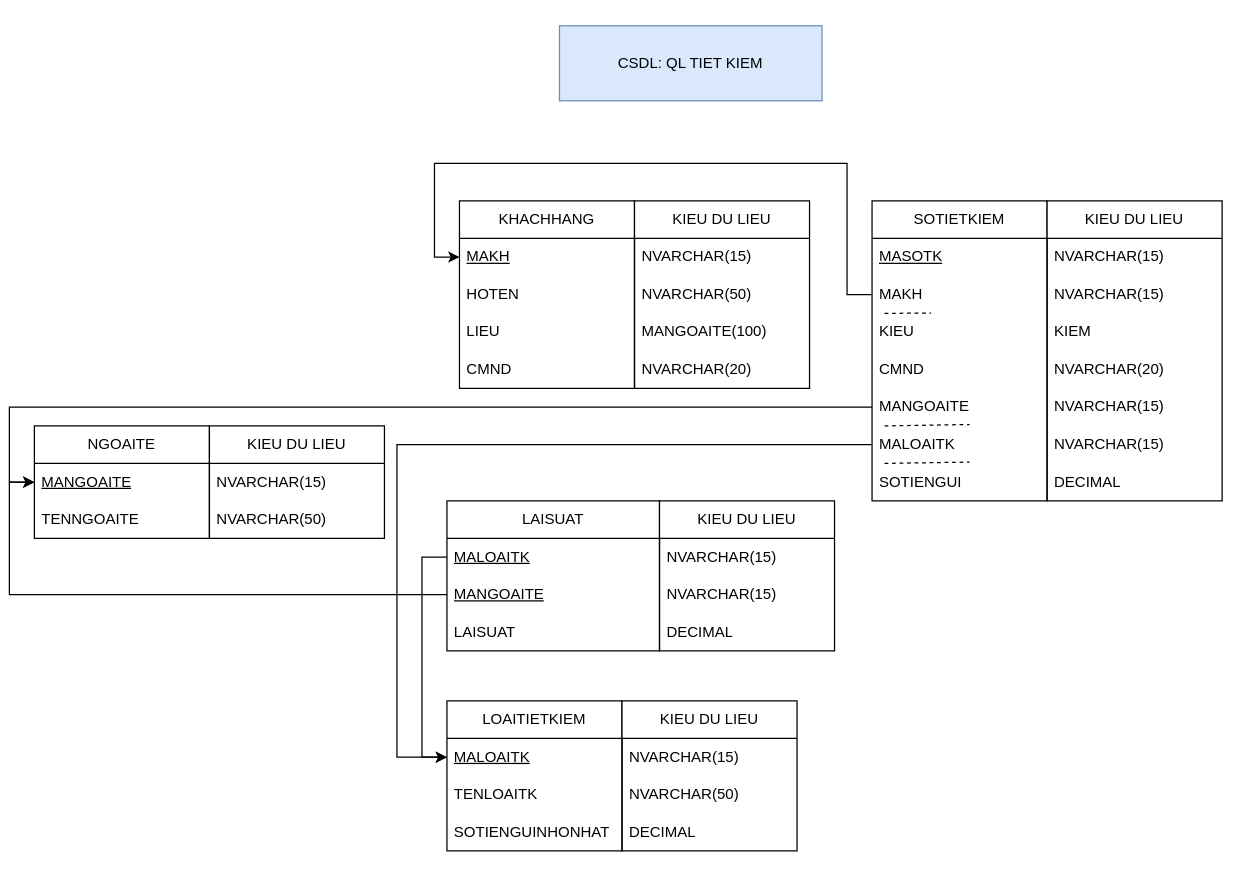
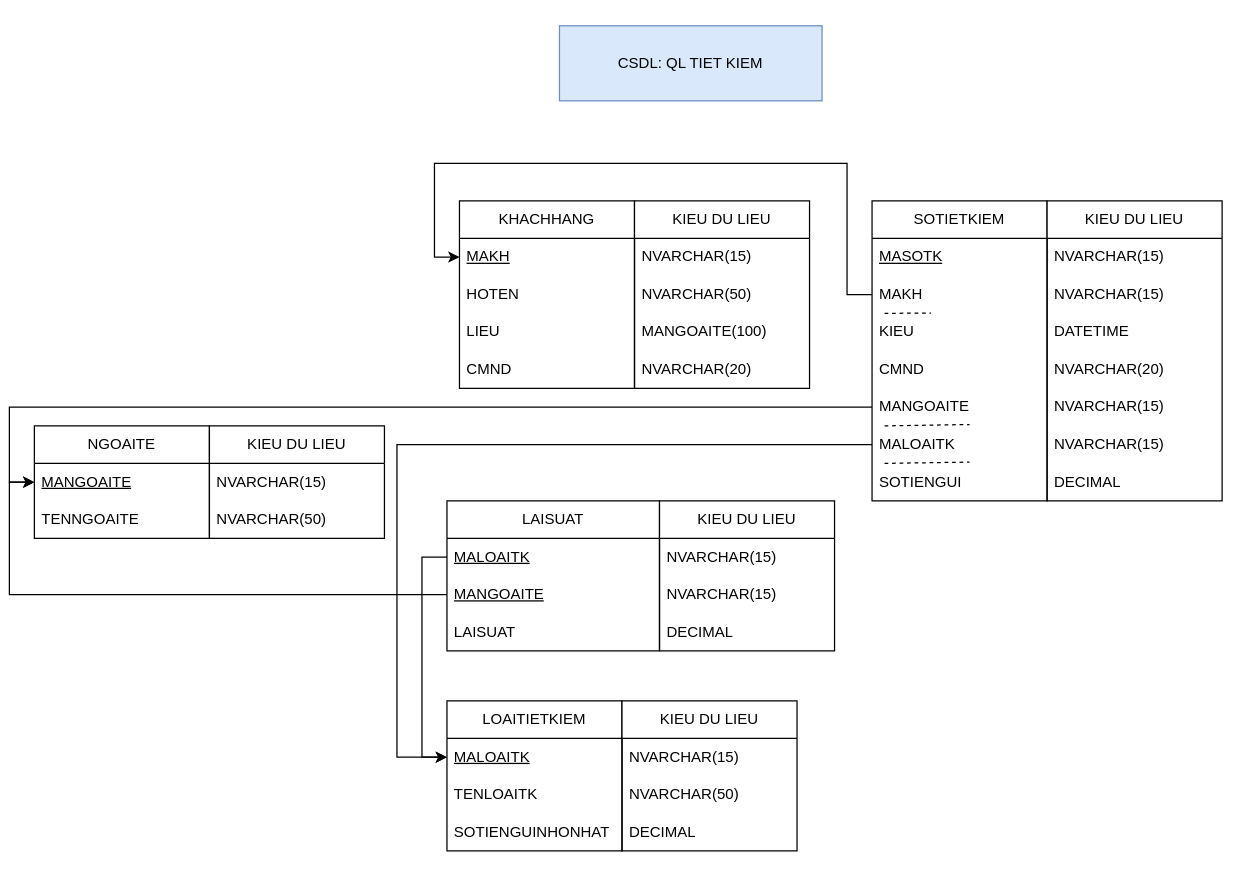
node "KIEM": label "KIEM" -> "DATETIME"
